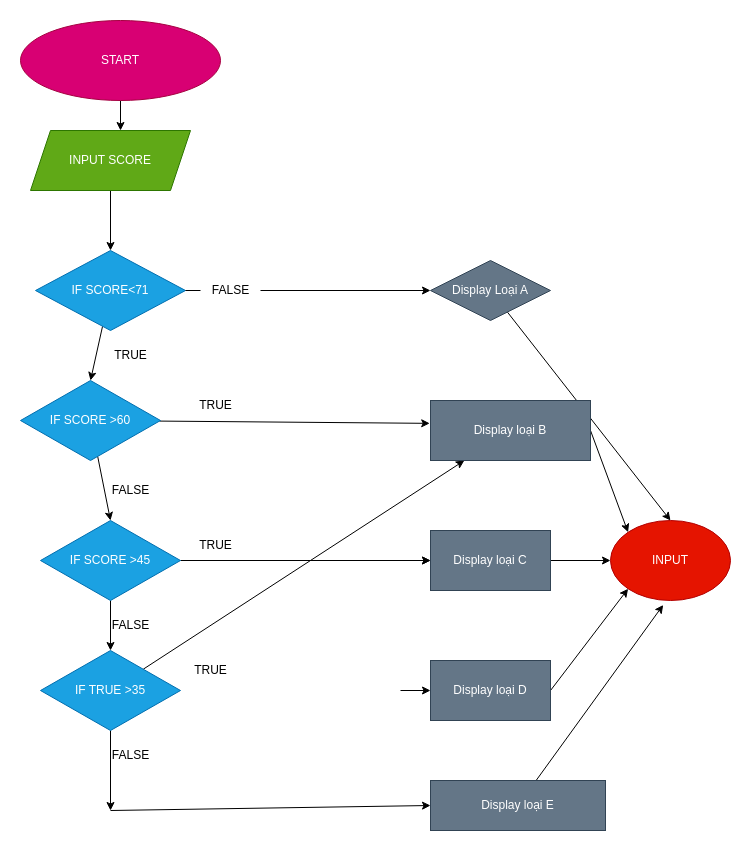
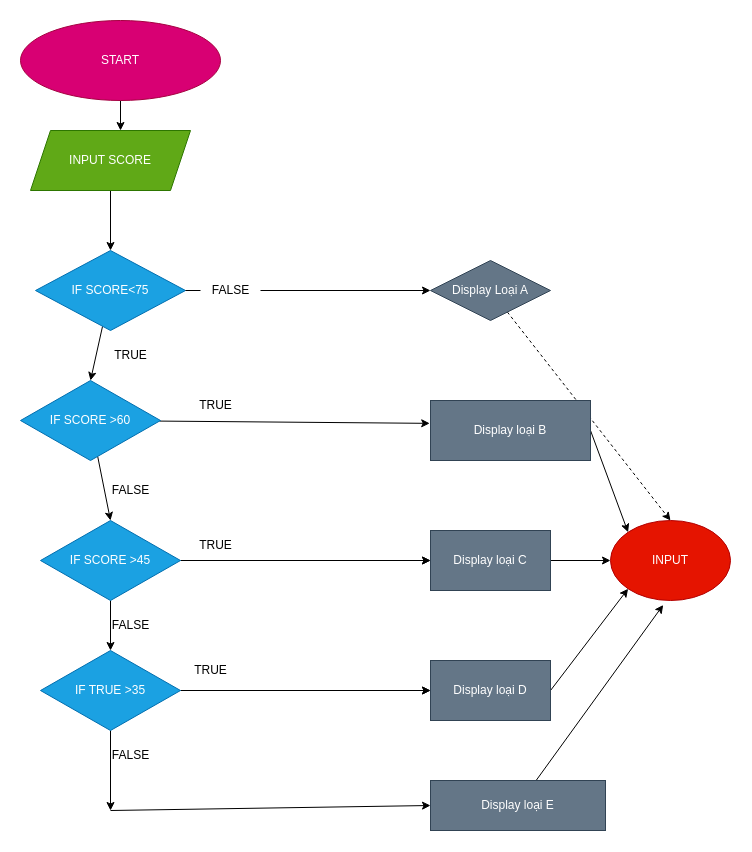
node "IF SCORE<71": label "IF SCORE<71" -> "IF SCORE<75"
edge "Display Loại A" -> "INPUT": style solid -> dashed
edge "IF TRUE >35" -> "Display loại B": now "IF TRUE >35" -> "Display loại D"
